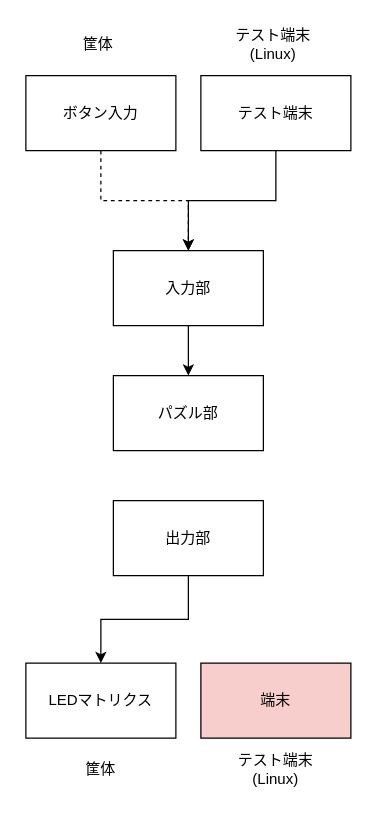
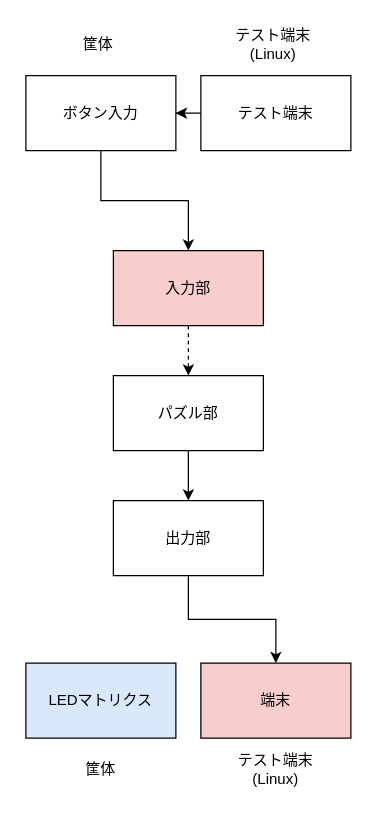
edge "ボタン入力" -> "入力部": style dashed -> solid
edge "テスト端末" -> "入力部": now "テスト端末" -> "ボタン入力"
node "入力部": fillcolor #ffffff -> #f8cecc
edge "入力部" -> "パズル部": style solid -> dashed
edge "パズル部" -> "出力部": added
edge "出力部" -> "LEDマトリクス": removed
edge "出力部" -> "端末": added
node "LEDマトリクス": fillcolor #ffffff -> #dae8fc
